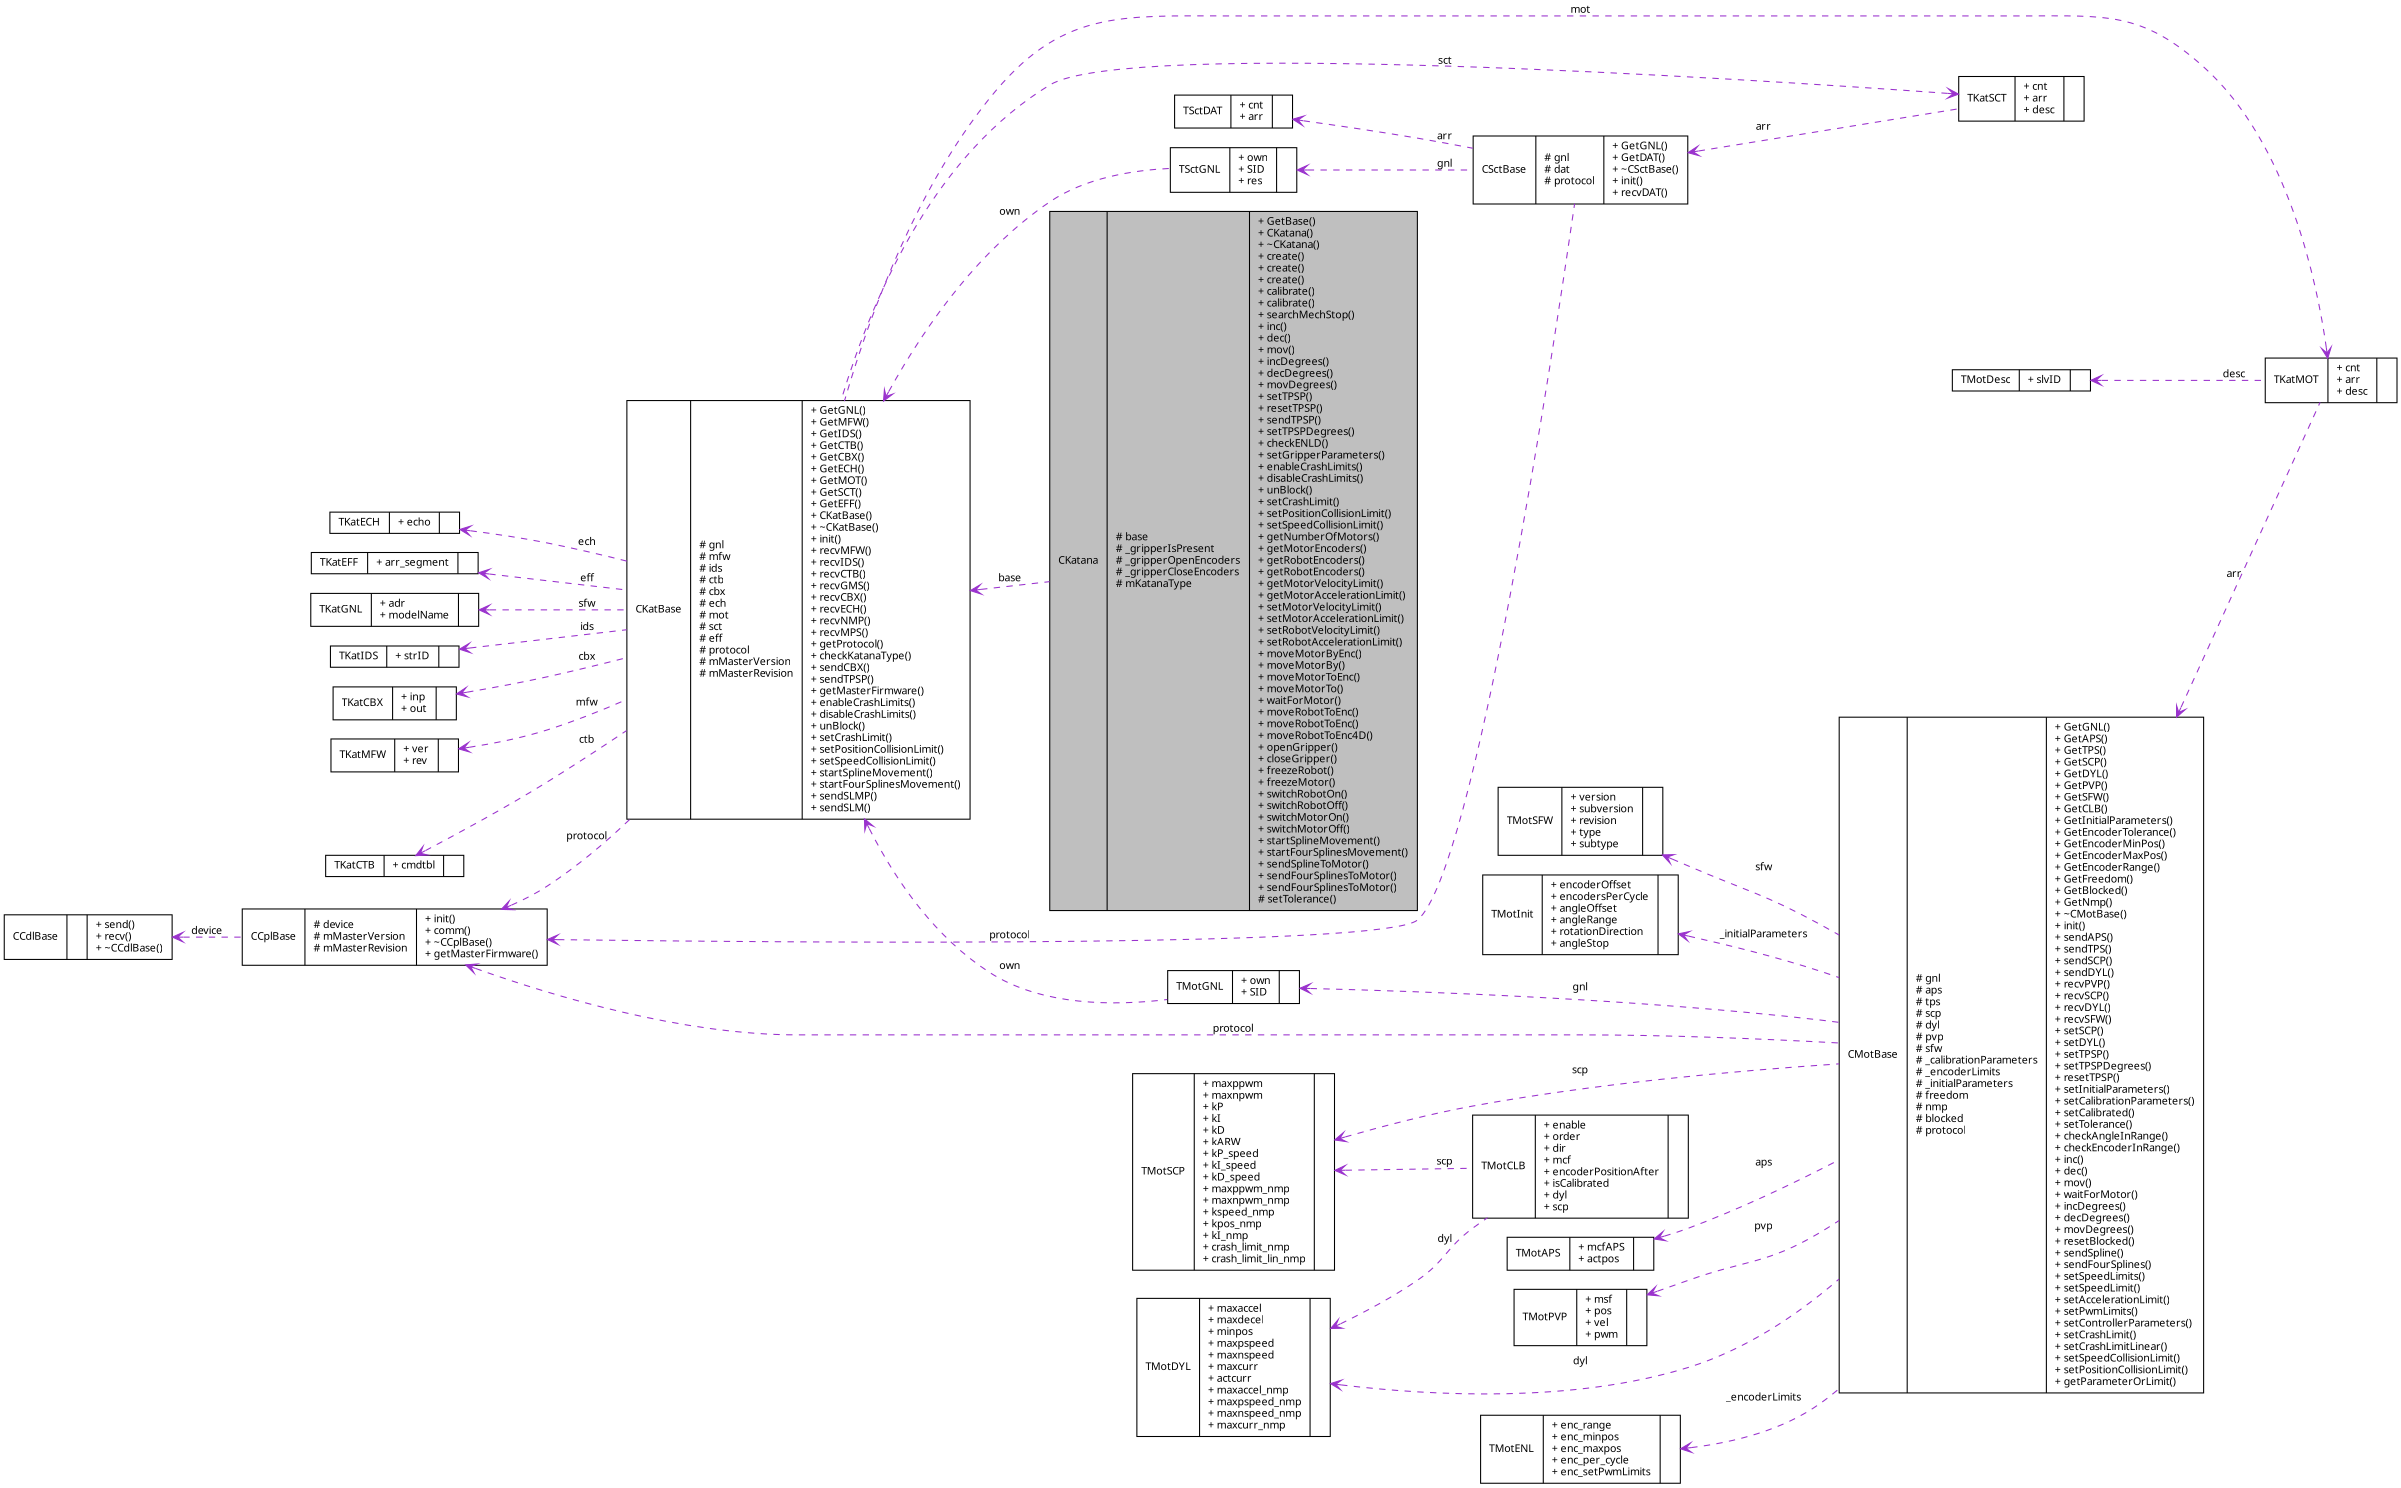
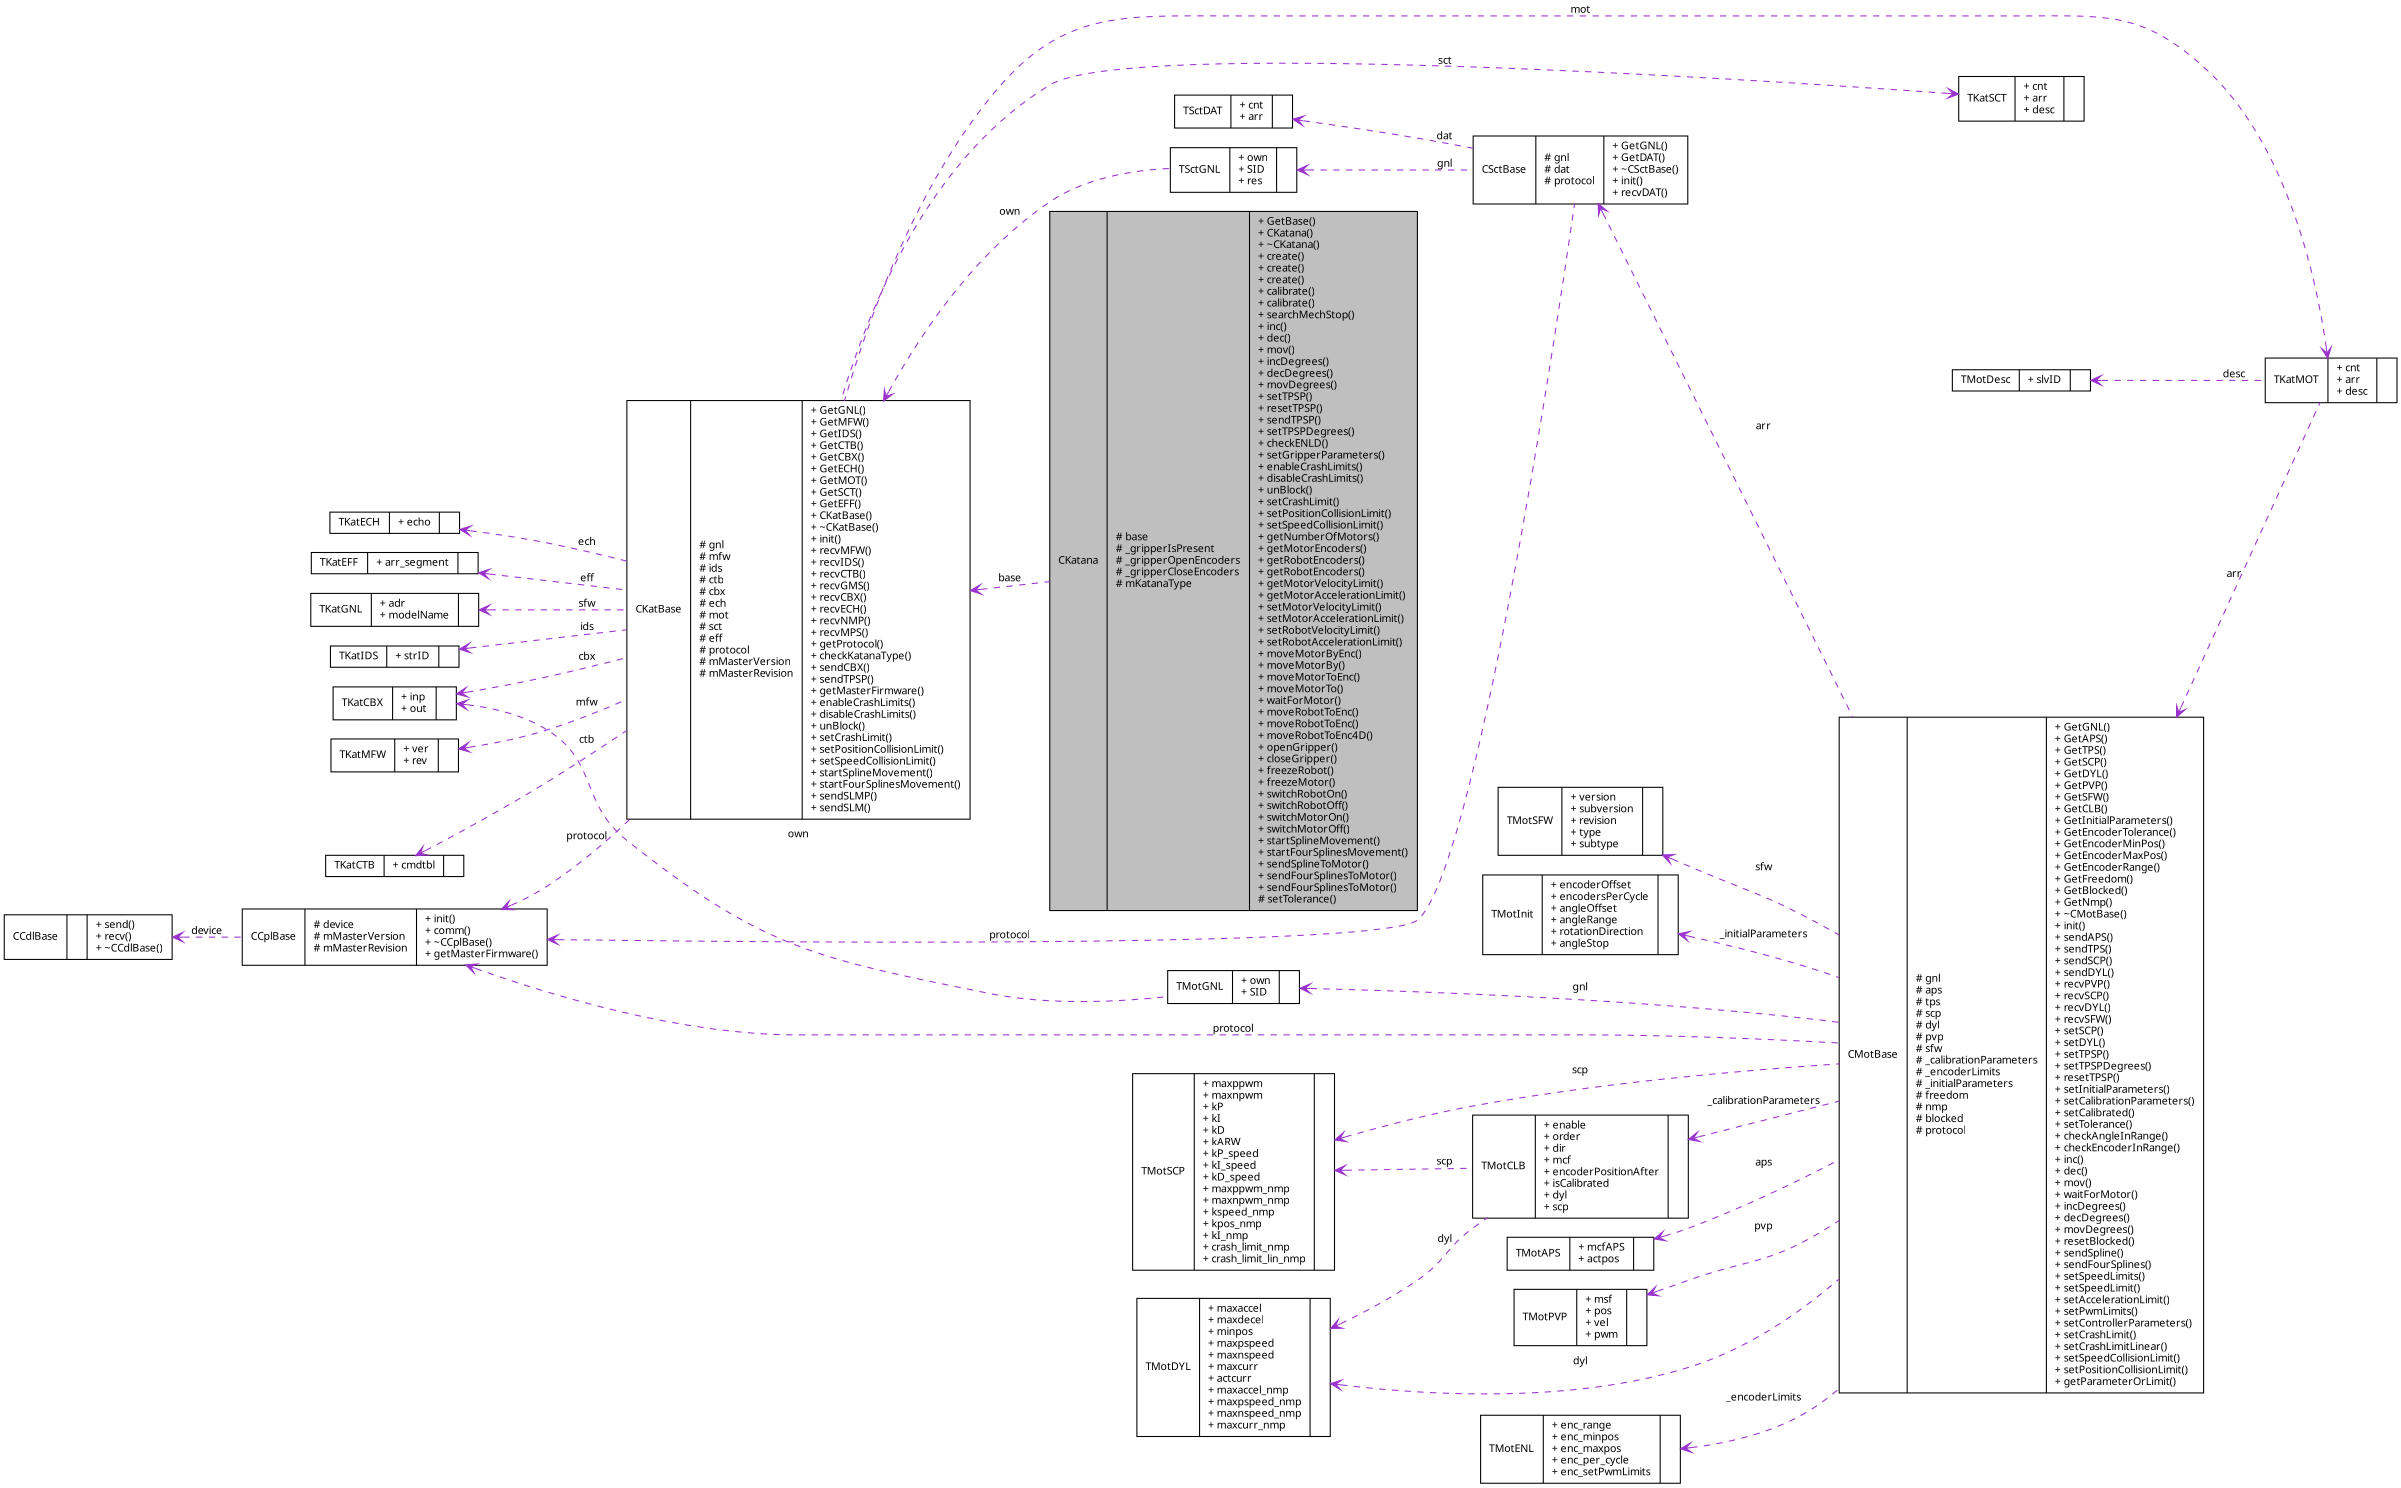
edge "TKatSCT" -> "CSctBase": now "CMotBase" -> "CSctBase"
edge "CSctBase" -> "TSctDAT": label "arr" -> "dat"
edge "TMotGNL" -> "CKatBase": now "TMotGNL" -> "TKatCBX"
edge "CMotBase" -> "TMotCLB": added, label "_calibrationParameters"
